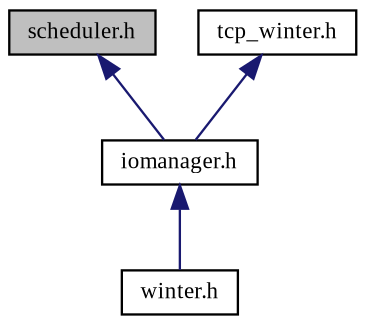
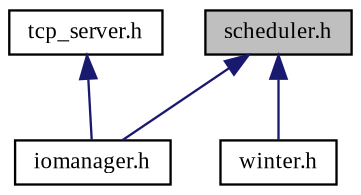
node "tcp_winter.h": label "tcp_winter.h" -> "tcp_server.h"
edge "winter.h" -> "iomanager.h": now "winter.h" -> "scheduler.h"
